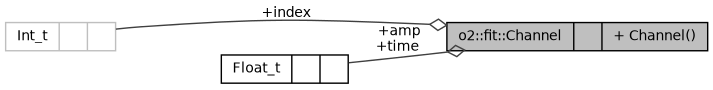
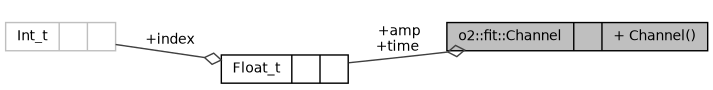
edge "Int_t" -> "o2::fit::Channel": now "Int_t" -> "Float_t"
